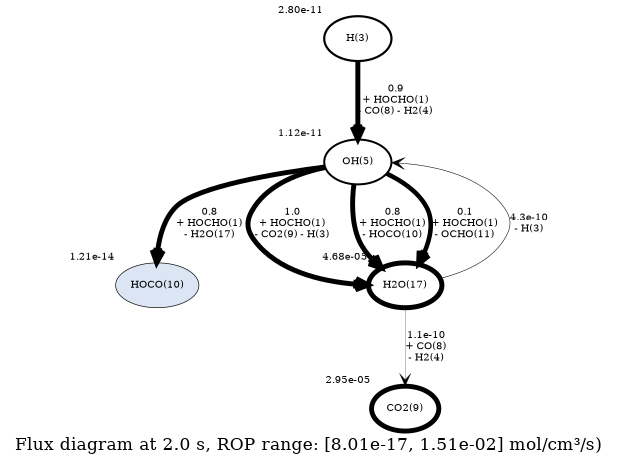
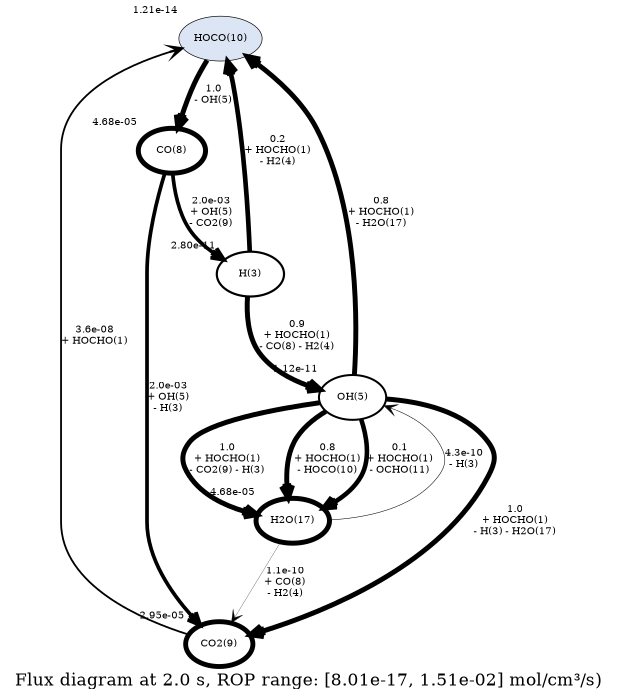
node "CO(8) 4.68e-05": added
edge "H(3) 2.80e-11" -> "HOCO(10) 1.21e-14": added, label "0.2 + HOCHO(1) - H2(4)"
edge "CO2(9) 2.95e-05" -> "HOCO(10) 1.21e-14": added, label "3.6e-08 + HOCHO(1)"
edge "OH(5) 1.12e-11" -> "CO2(9) 2.95e-05": added, label "1.0 + HOCHO(1) - H(3) - H2O(17)"
